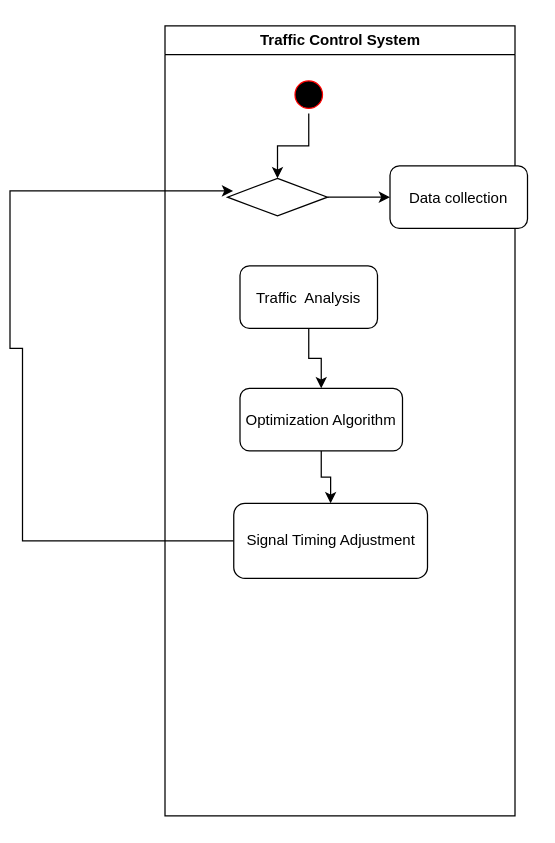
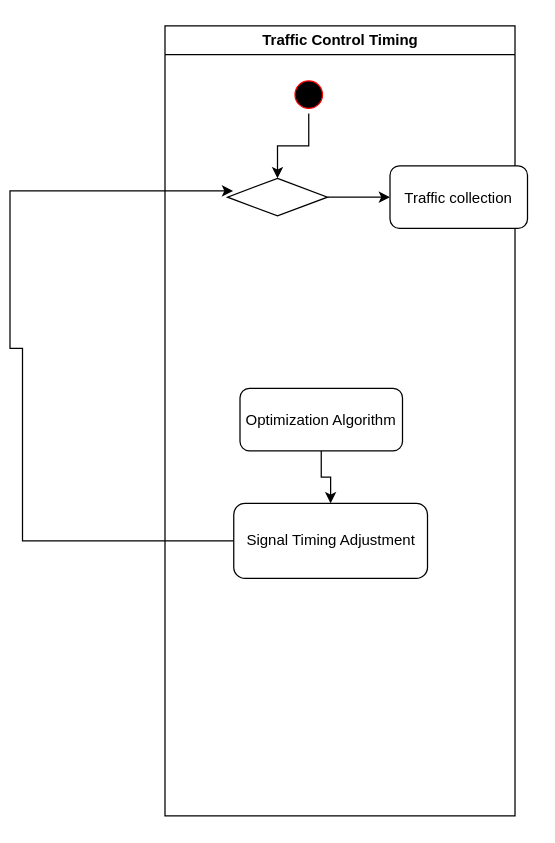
node "Traffic Control System": label "Traffic Control System" -> "Traffic Control Timing"
node "Data collection": label "Data collection" -> "Traffic collection"
node "Traffic Analysis": removed
edge "Traffic Analysis" -> "Optimization Algorithm": removed
